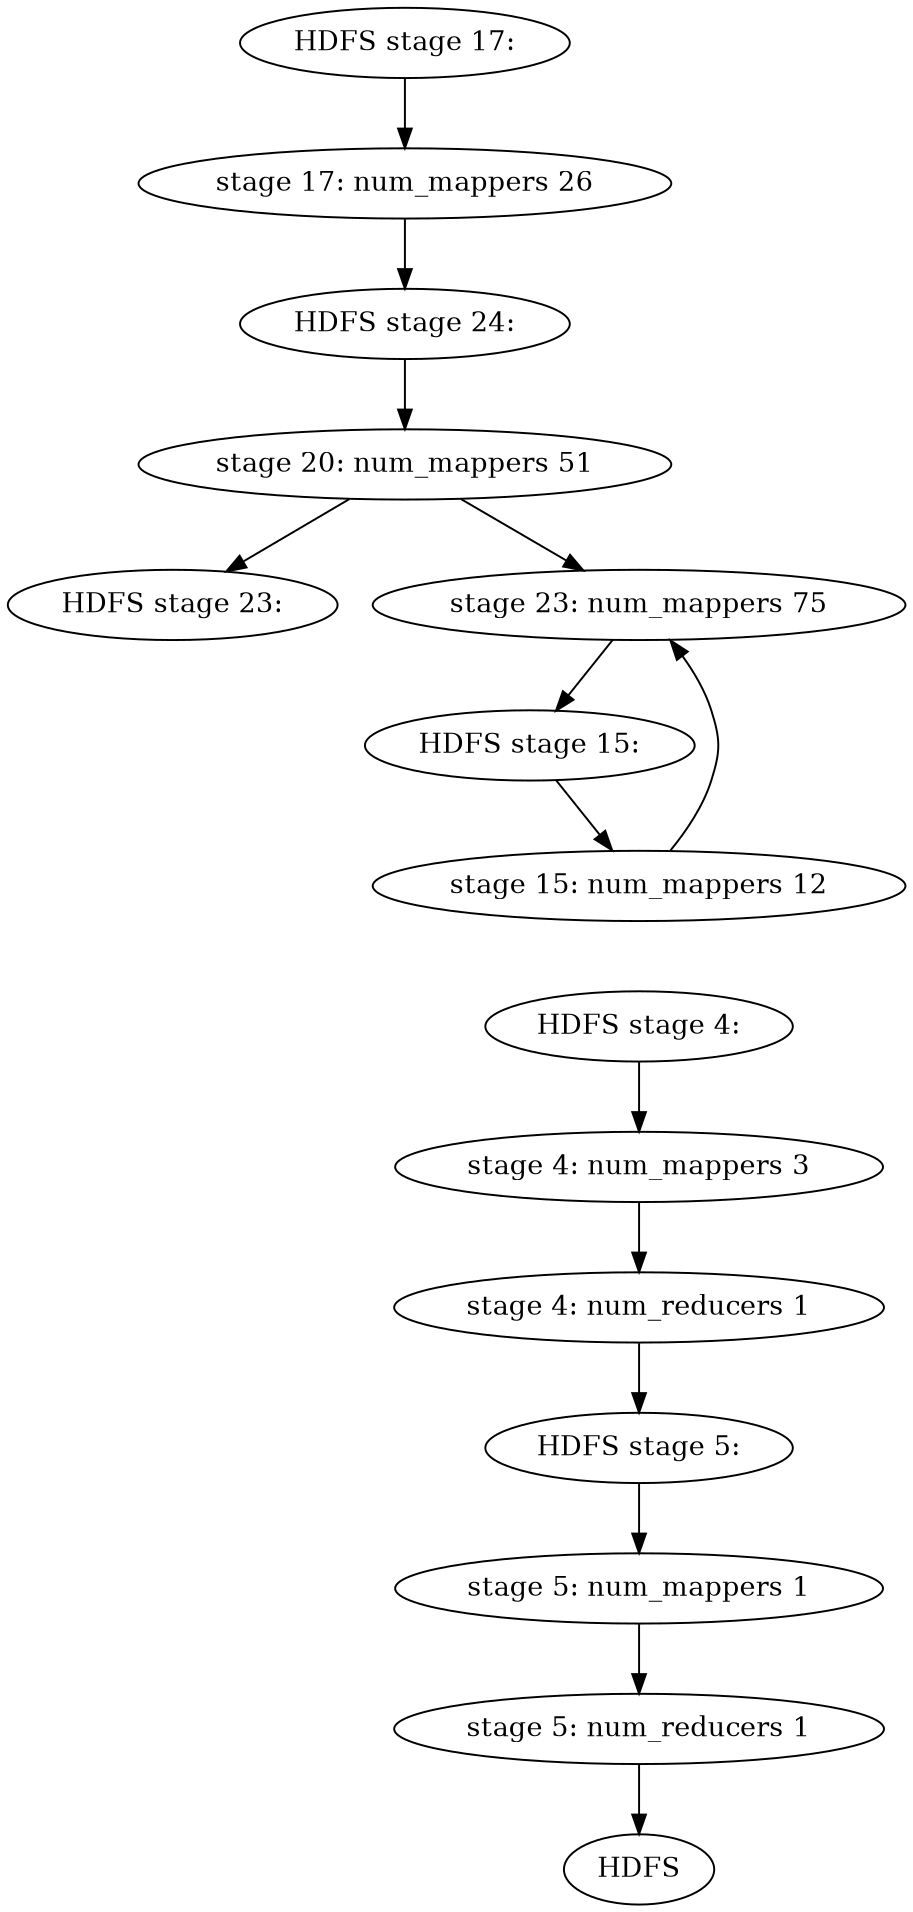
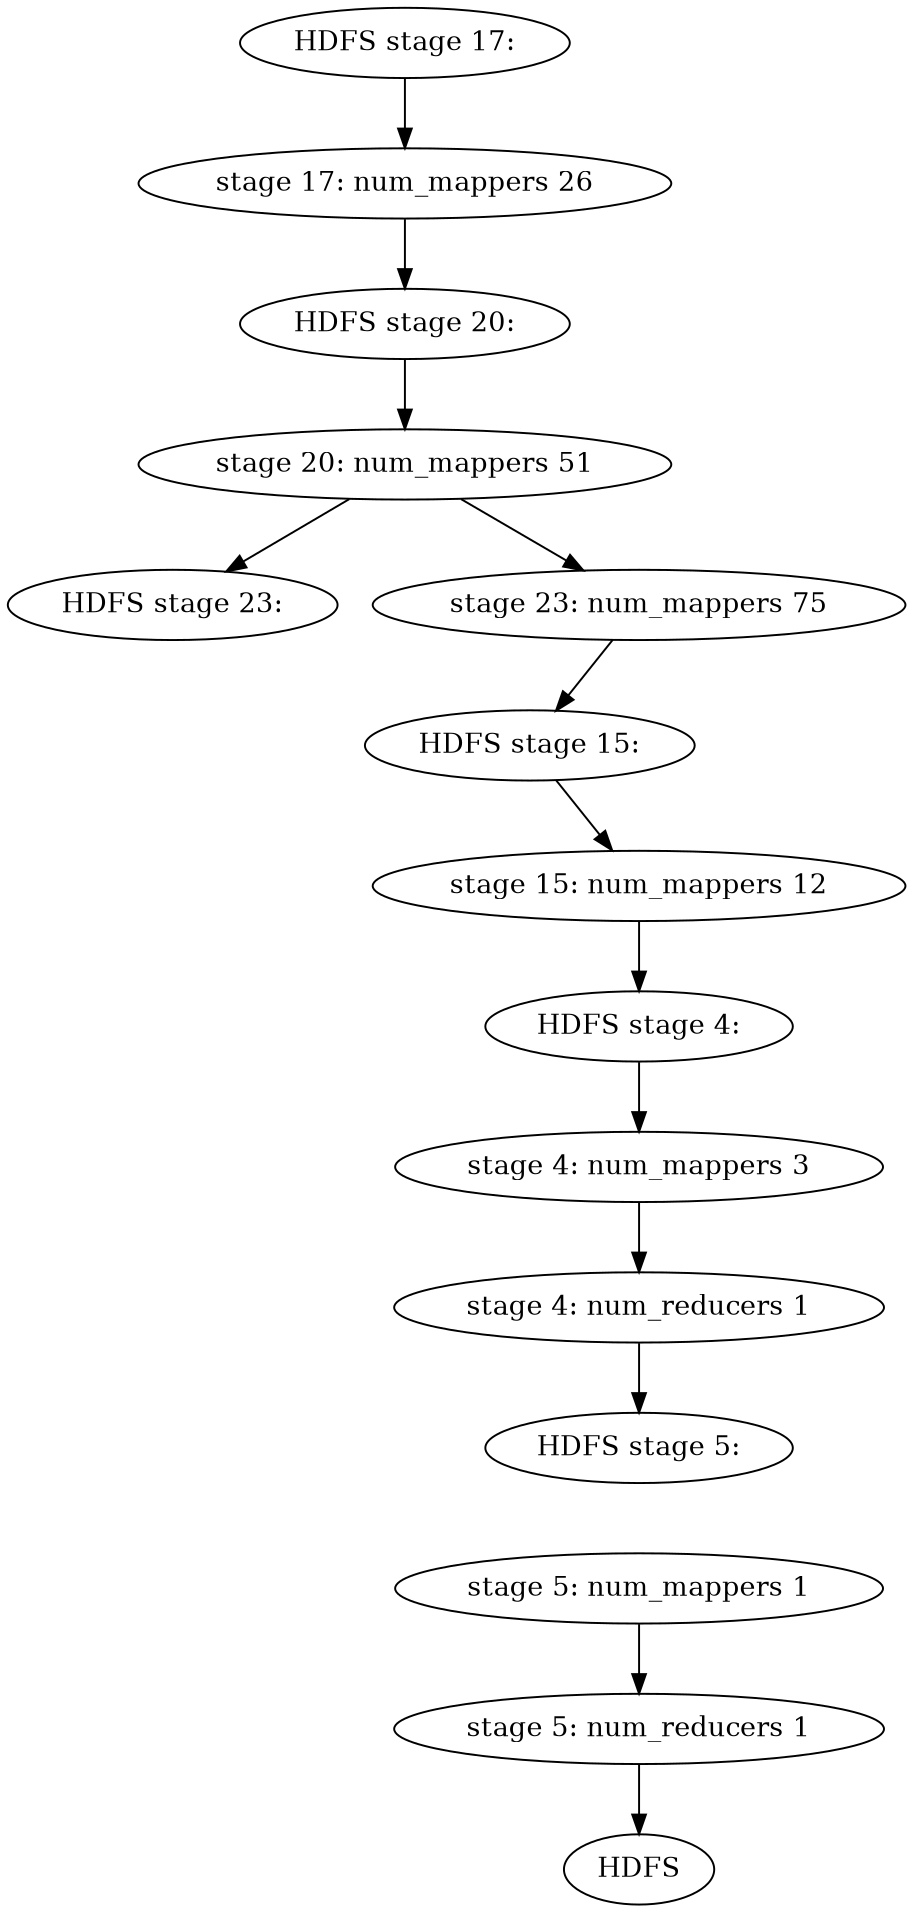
node "HDFS stage 24:": label "HDFS stage 24:" -> "HDFS stage 20:"
edge "stage 15: num_mappers 12" -> "stage 23: num_mappers 75": now "stage 15: num_mappers 12" -> "HDFS stage 4:"
edge "HDFS stage 5:" -> "stage 5: num_mappers 1": removed
